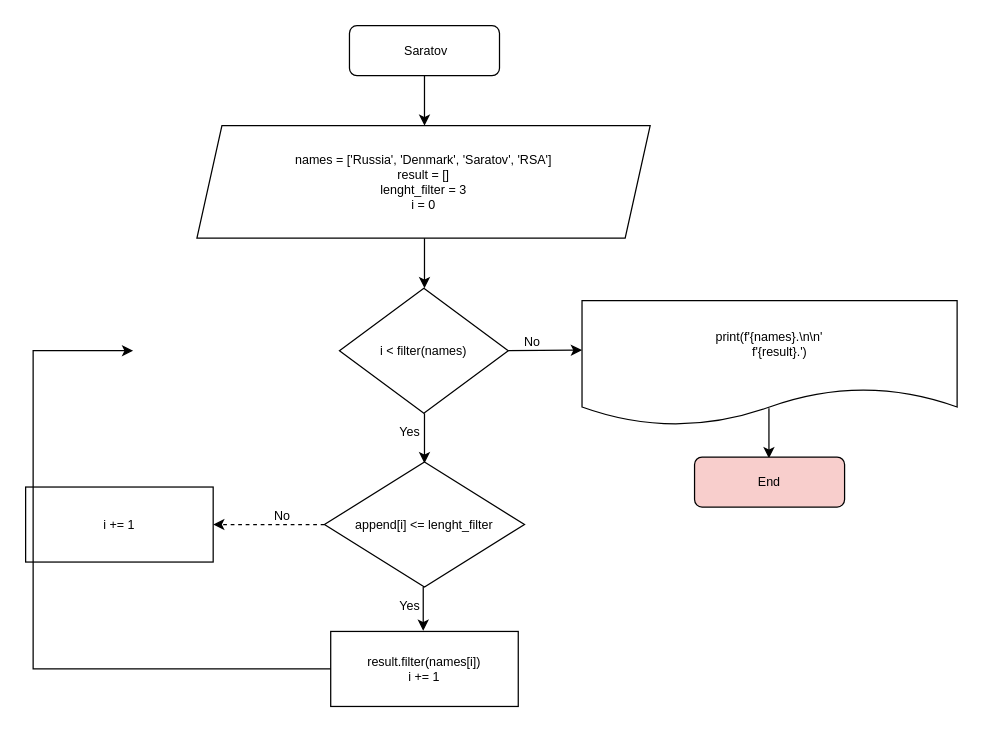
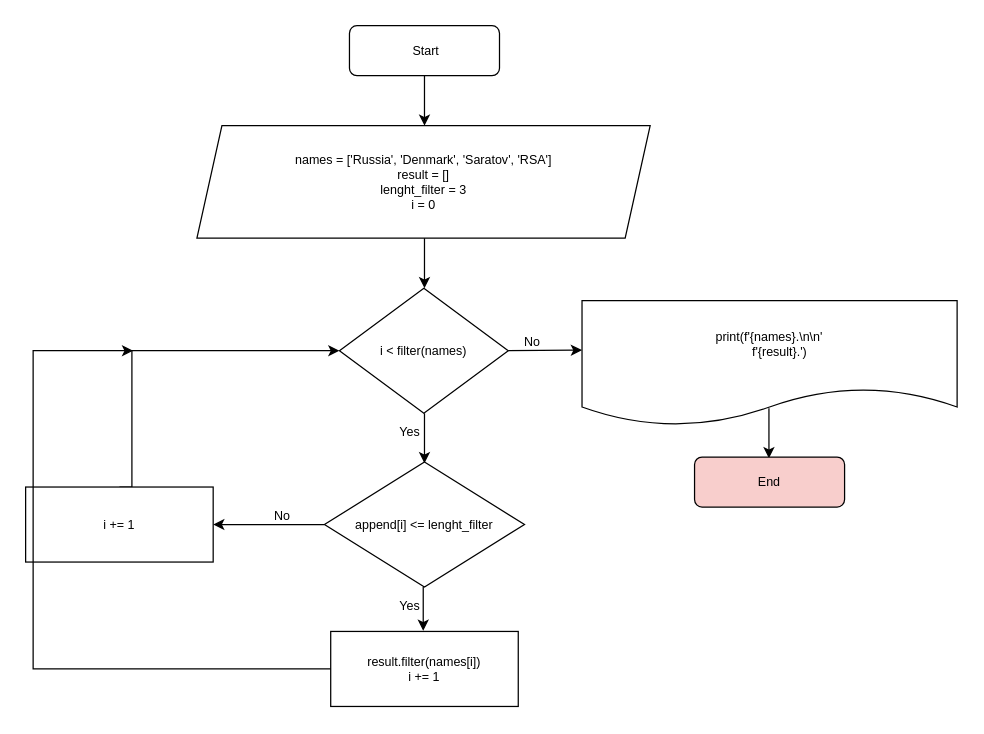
node "Saratov": label "Saratov" -> "Start"
edge "i += 1" -> "i < filter(names)": added
edge "append[i] <= lenght_filter" -> "i += 1": style dashed -> solid
